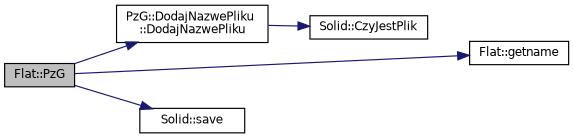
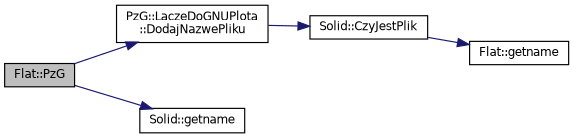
node "PzG::DodajNazwePliku ::DodajNazwePliku": label "PzG::DodajNazwePliku ::DodajNazwePliku" -> "PzG::LaczeDoGNUPlota ::DodajNazwePliku"
edge "Flat::PzG" -> "Flat::getname": now "Solid::CzyJestPlik" -> "Flat::getname"
node "Solid::save": label "Solid::save" -> "Solid::getname"
